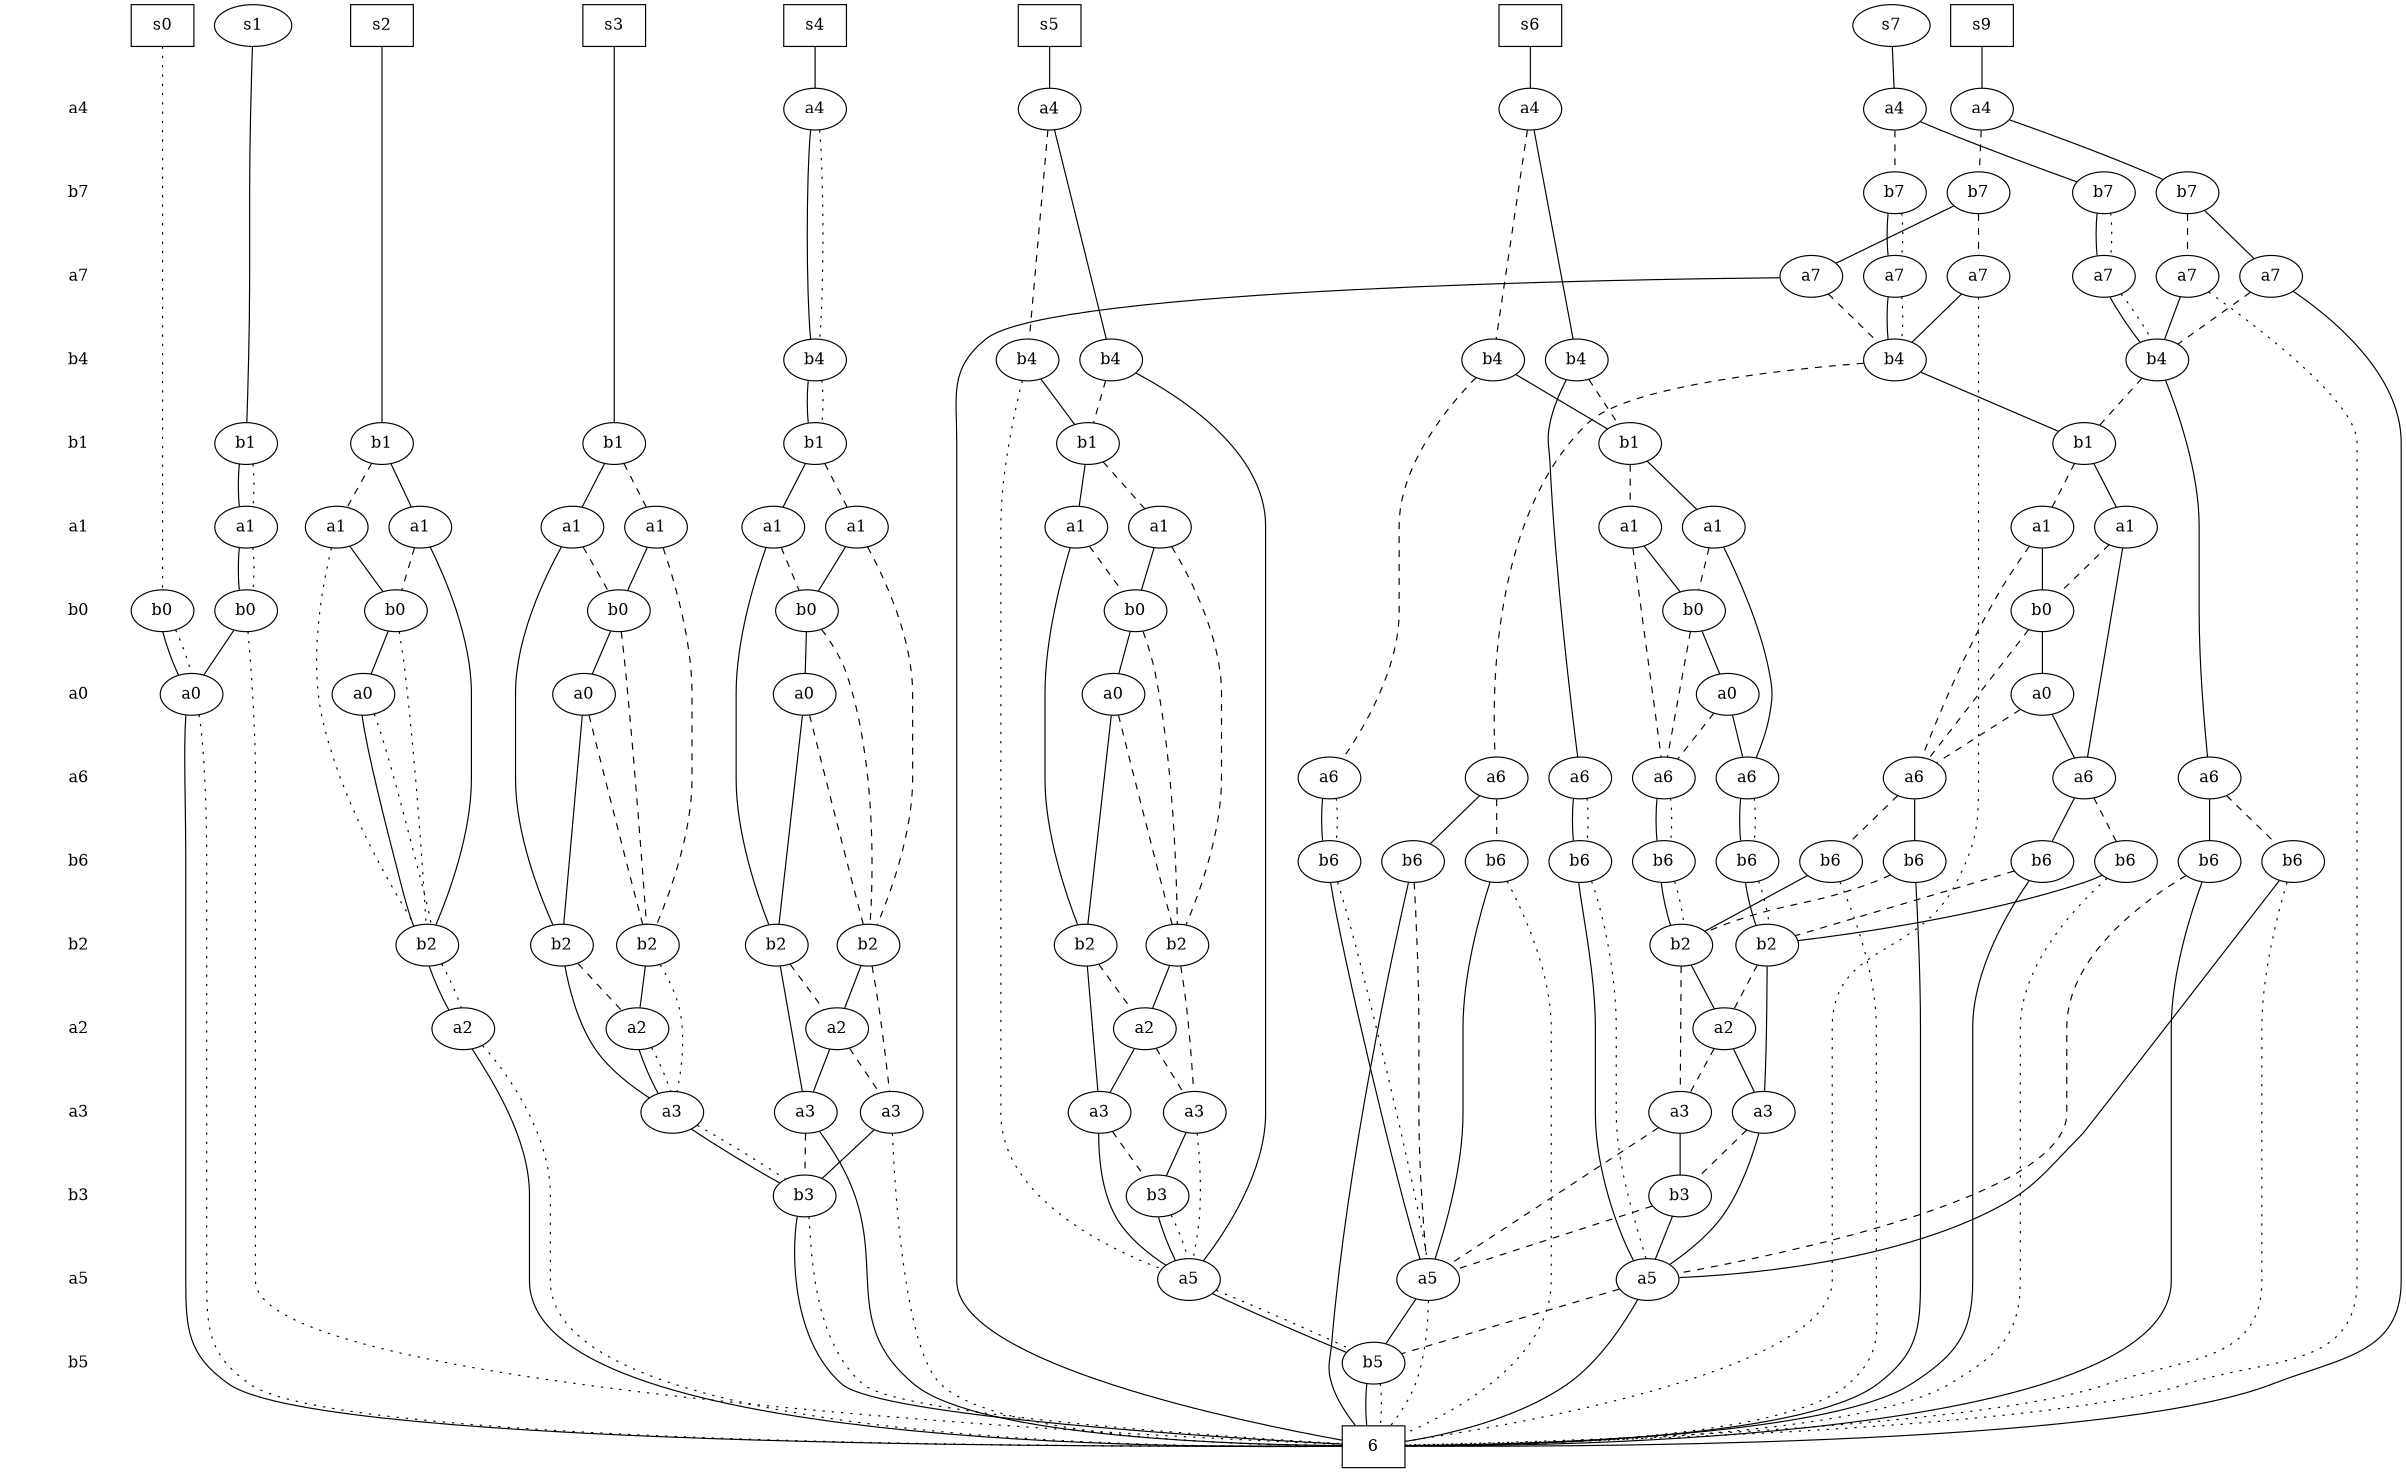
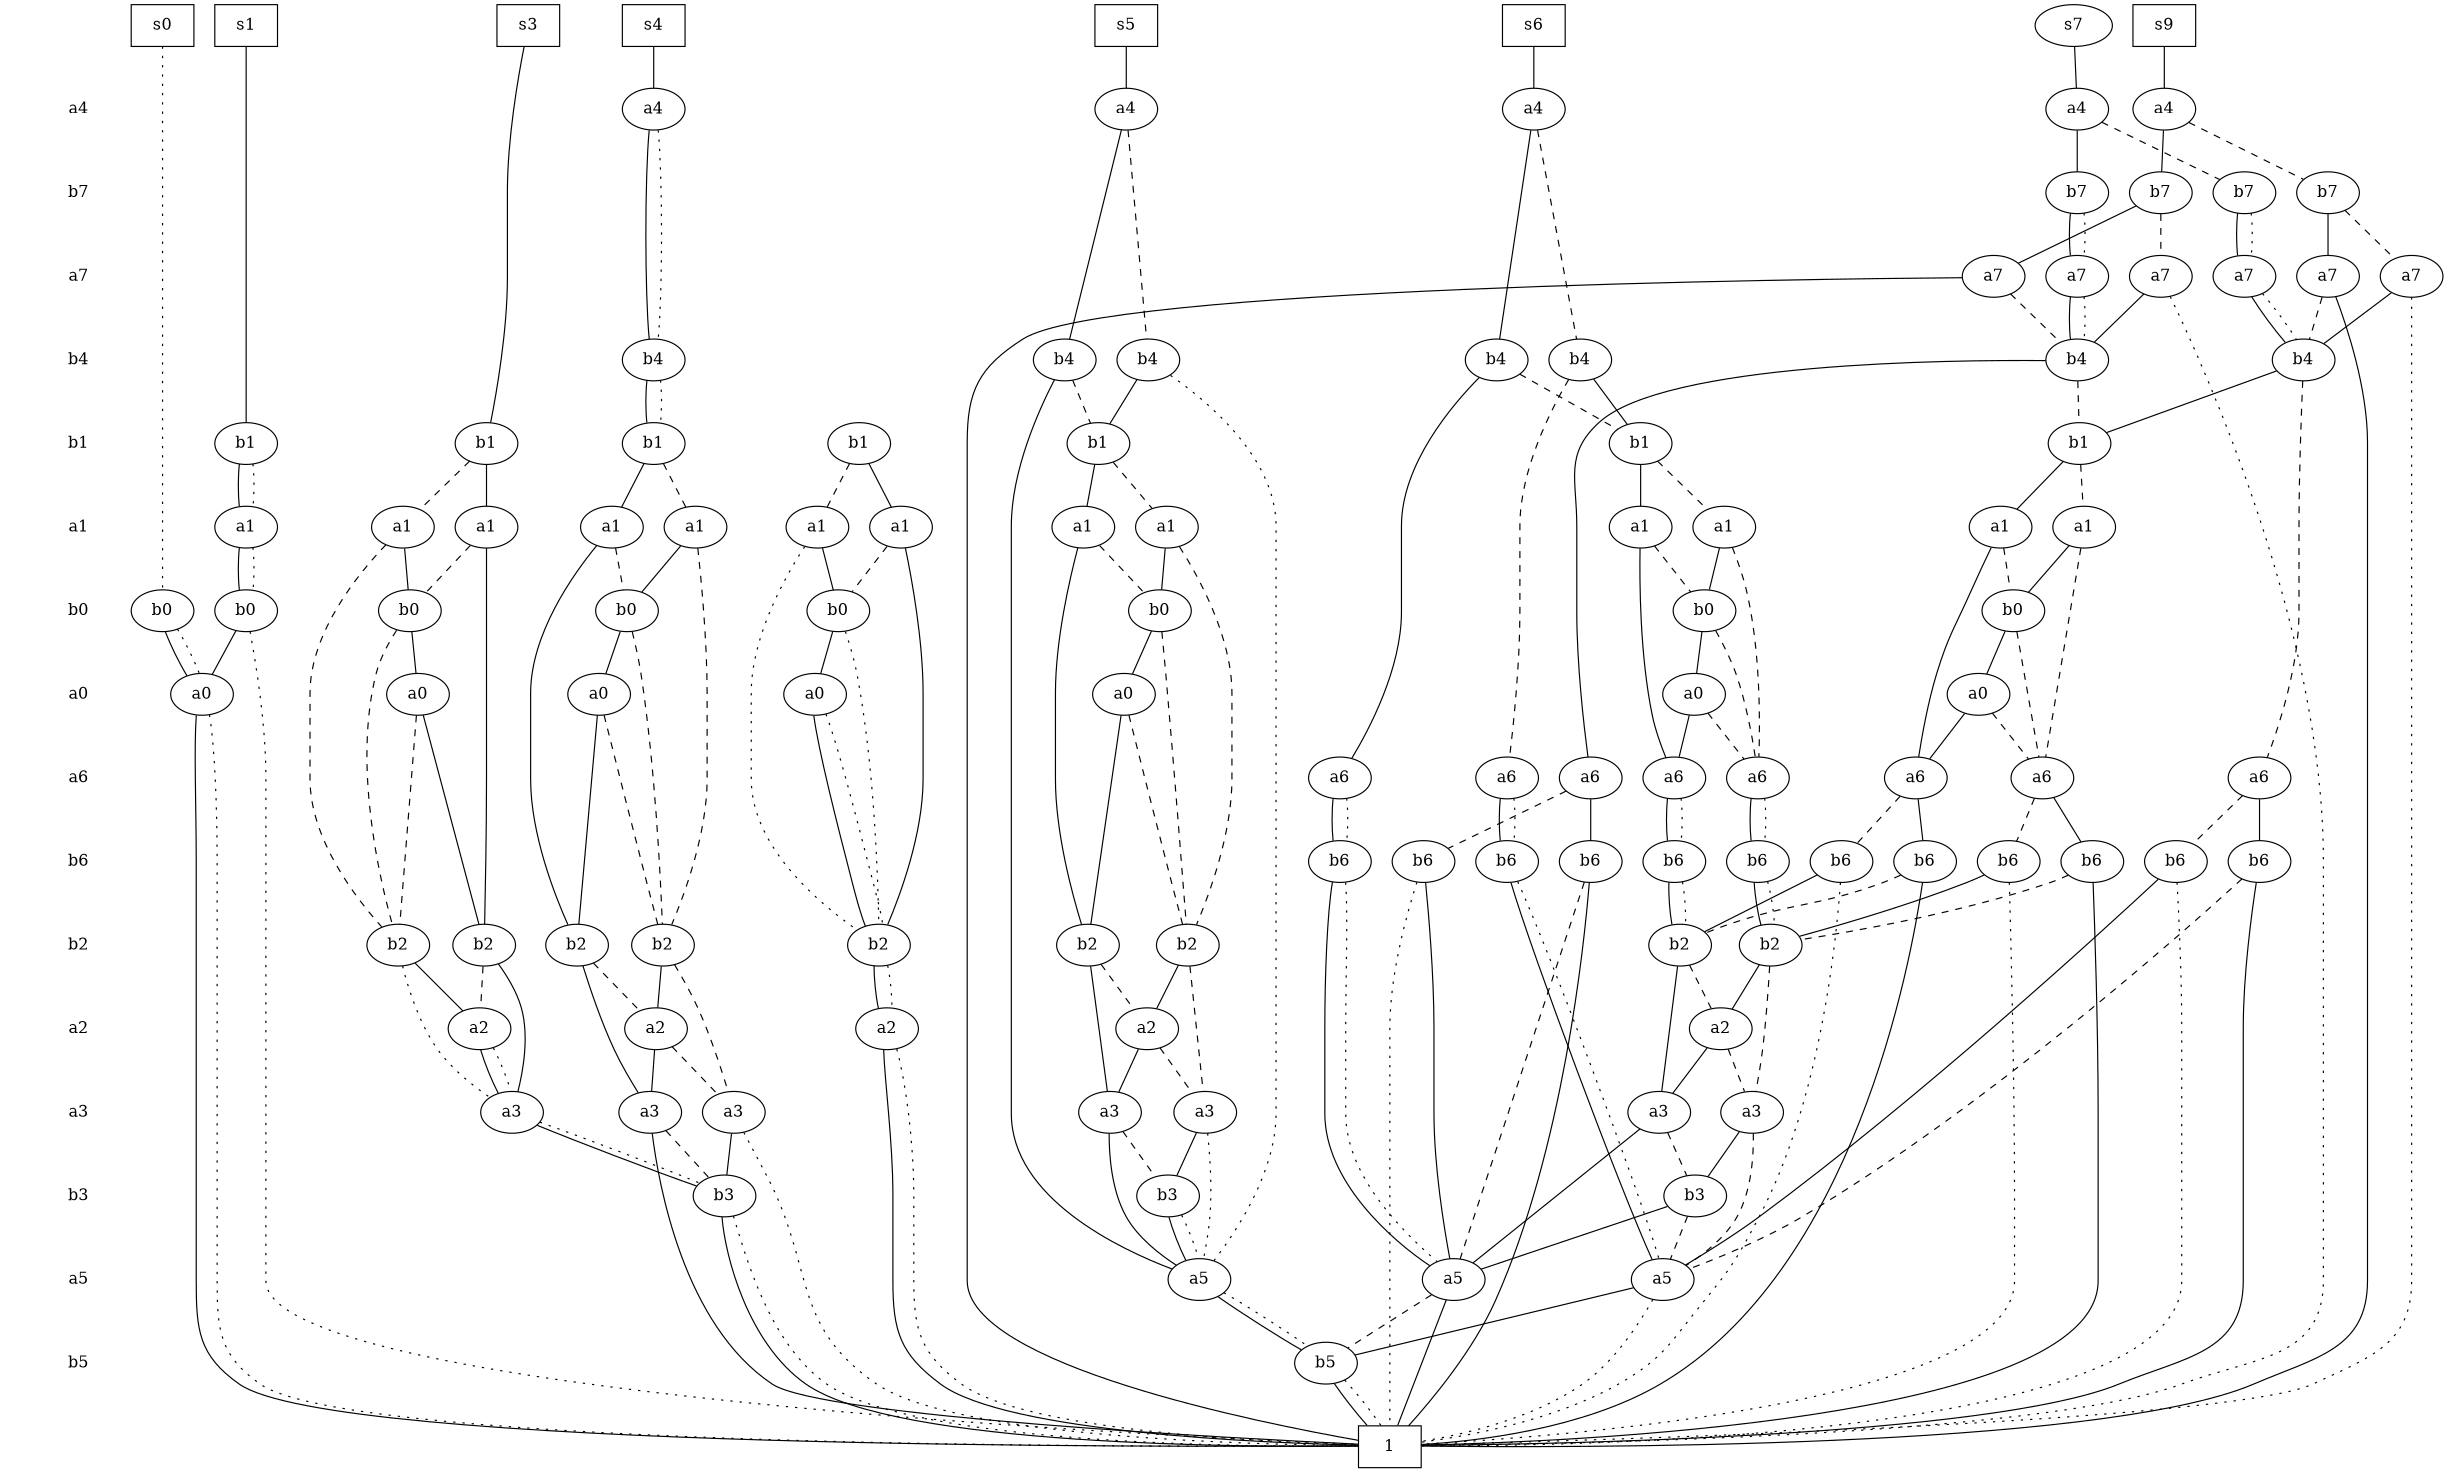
node "s1": shape ellipse -> box
node "s2": removed
node "6": label "6" -> "1"
